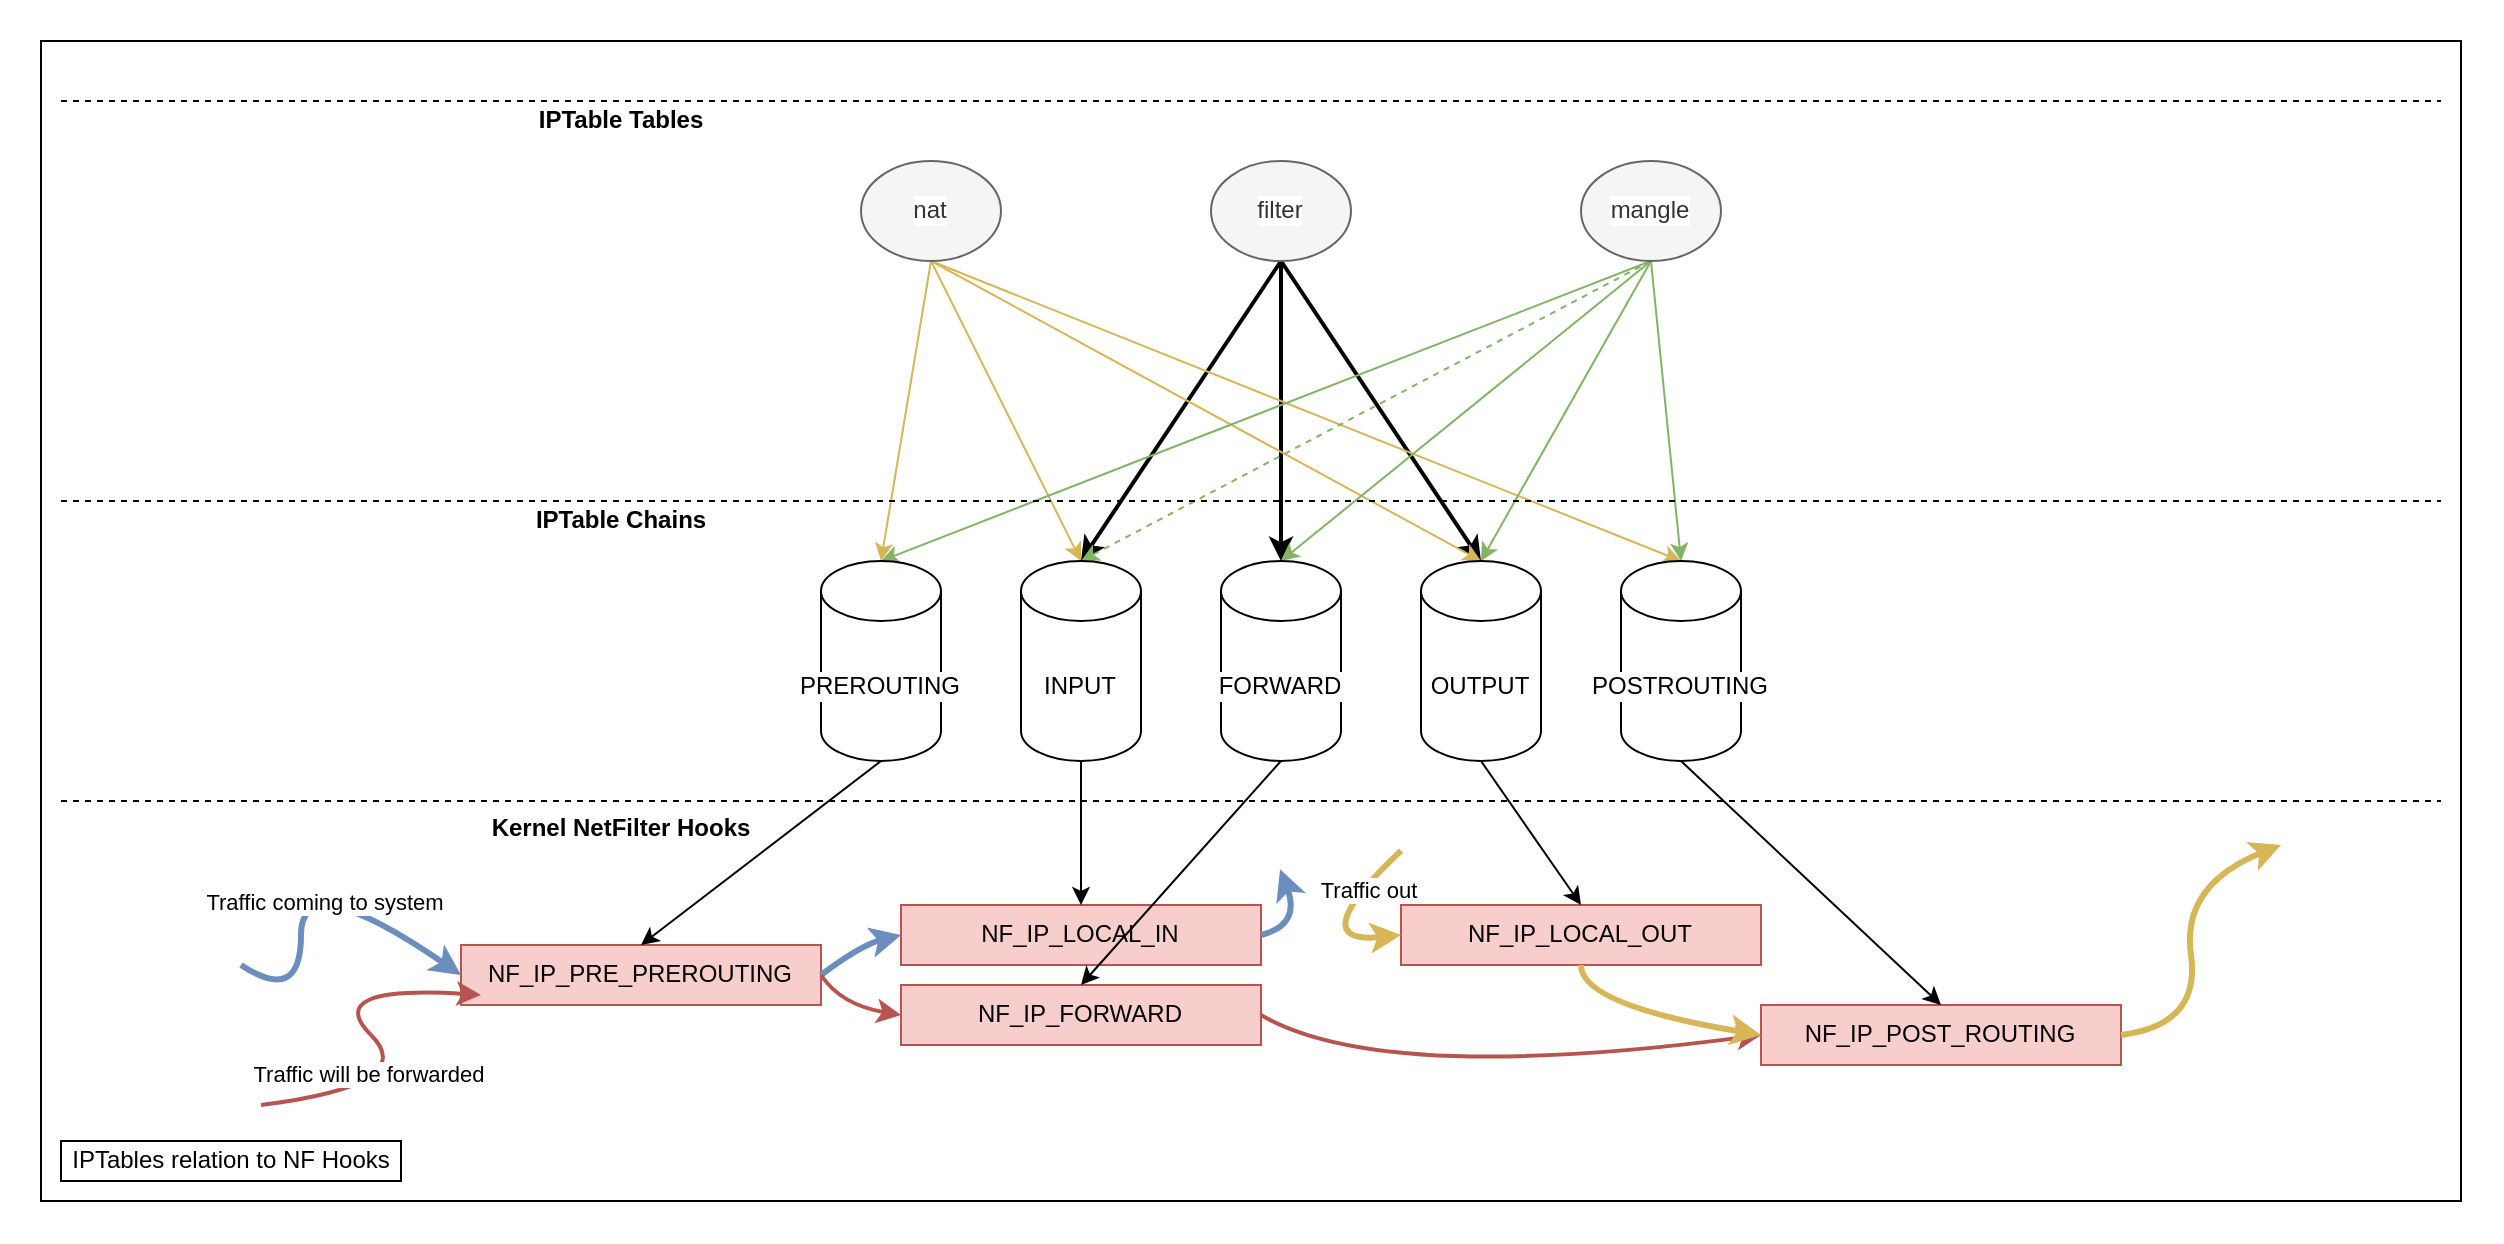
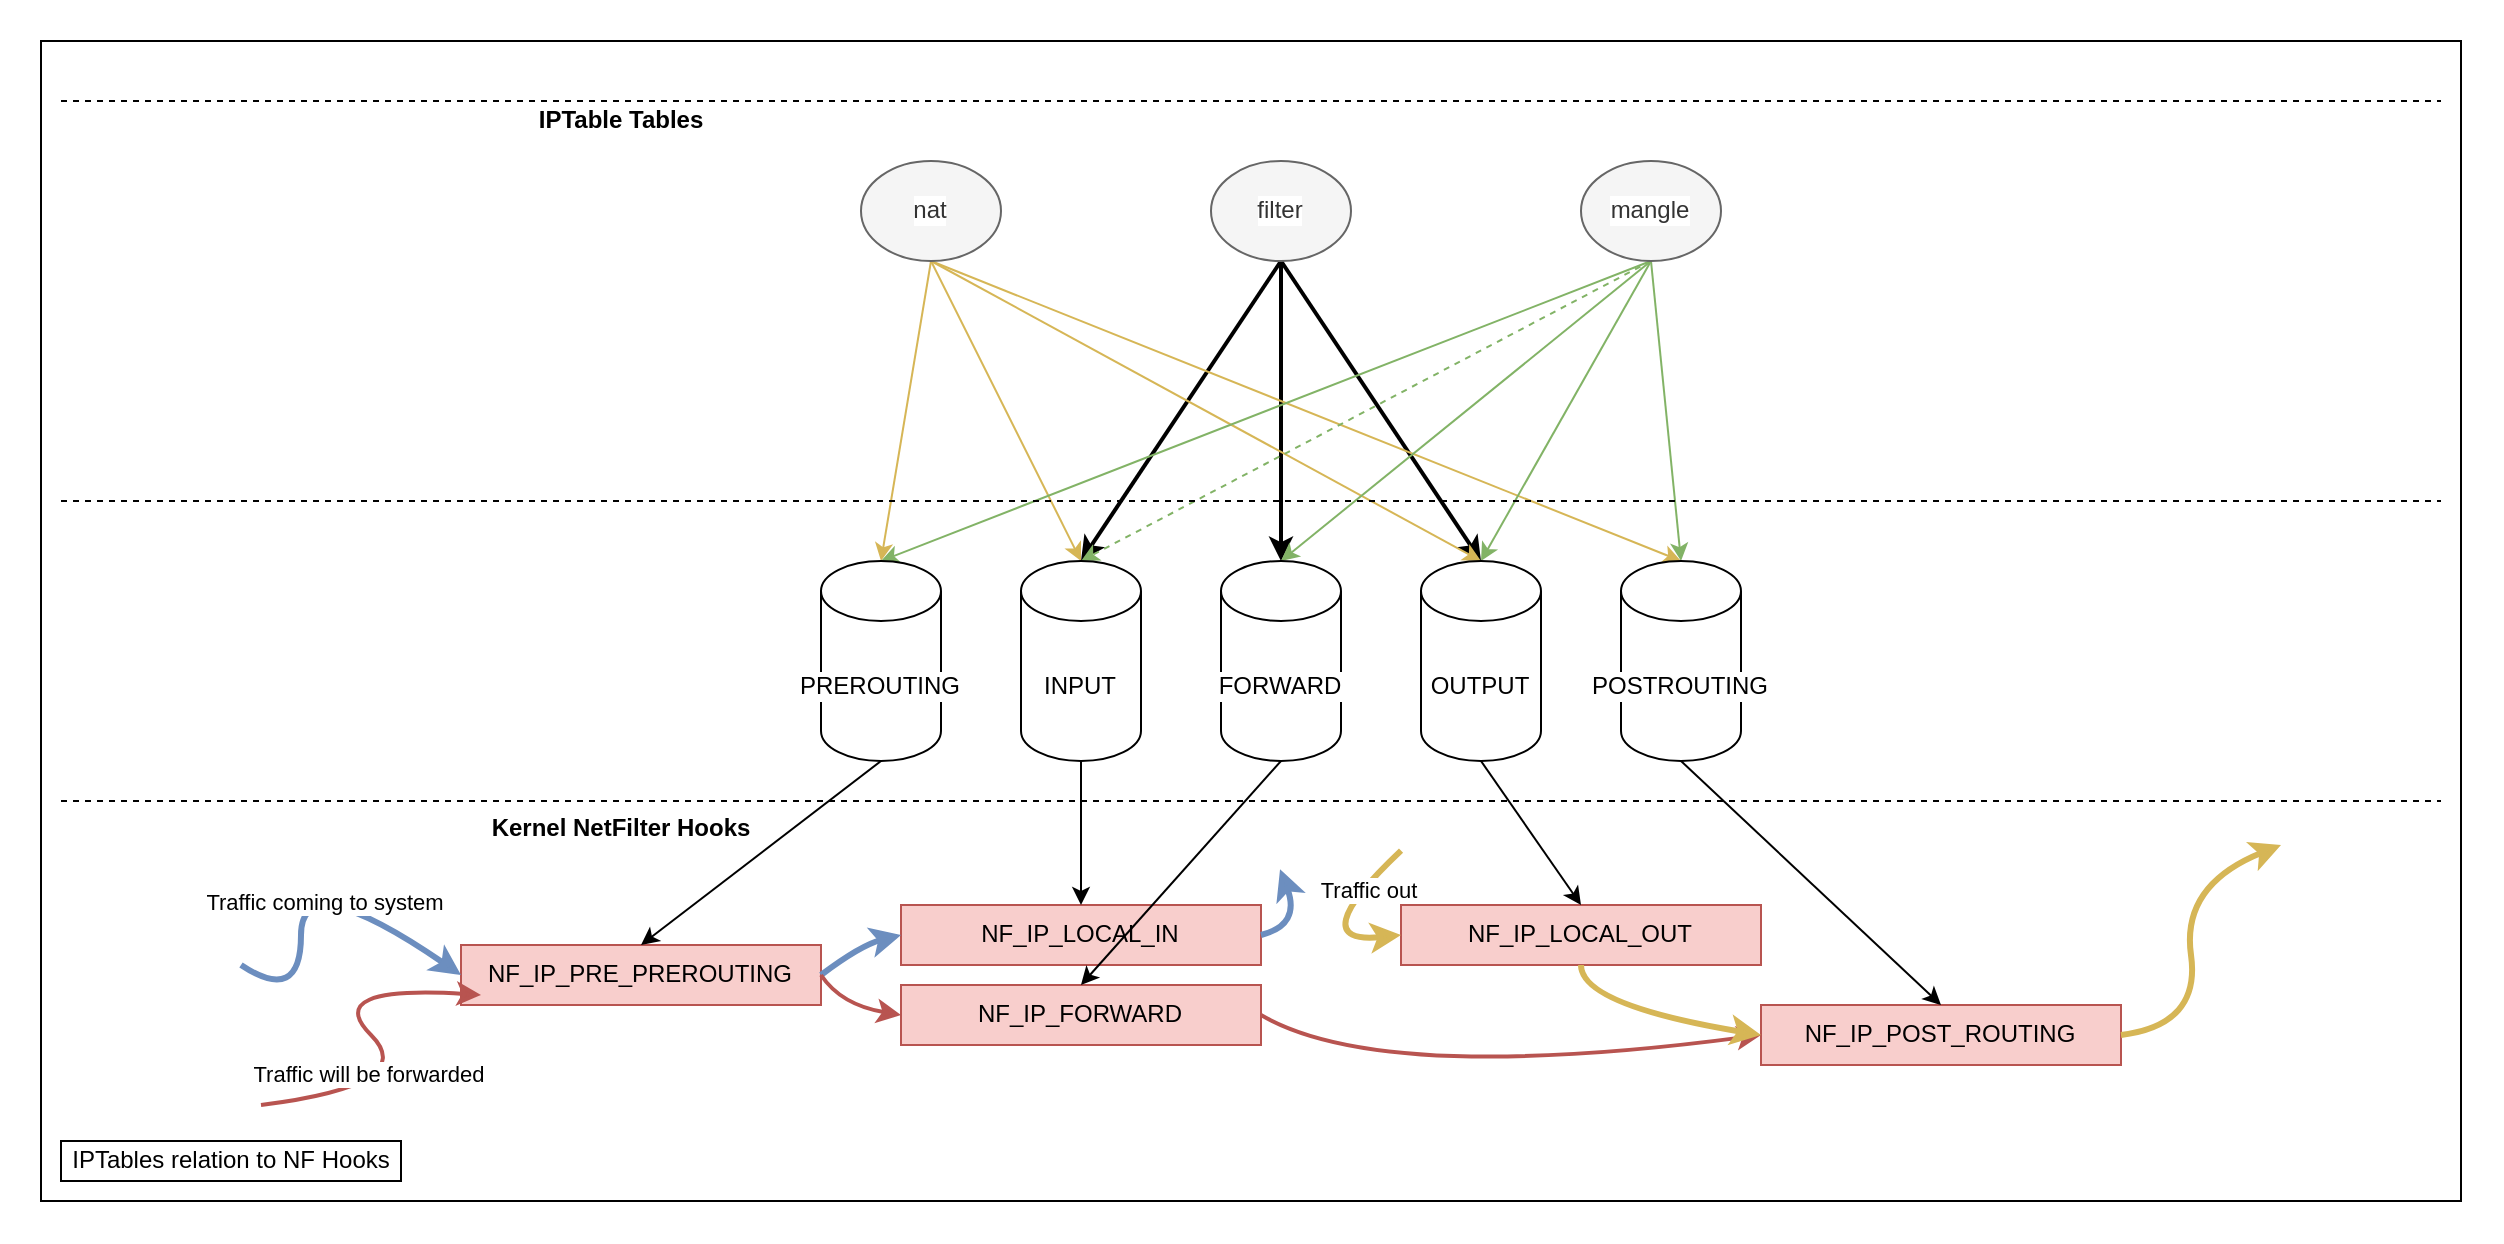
node "IPTable Chains": removed
